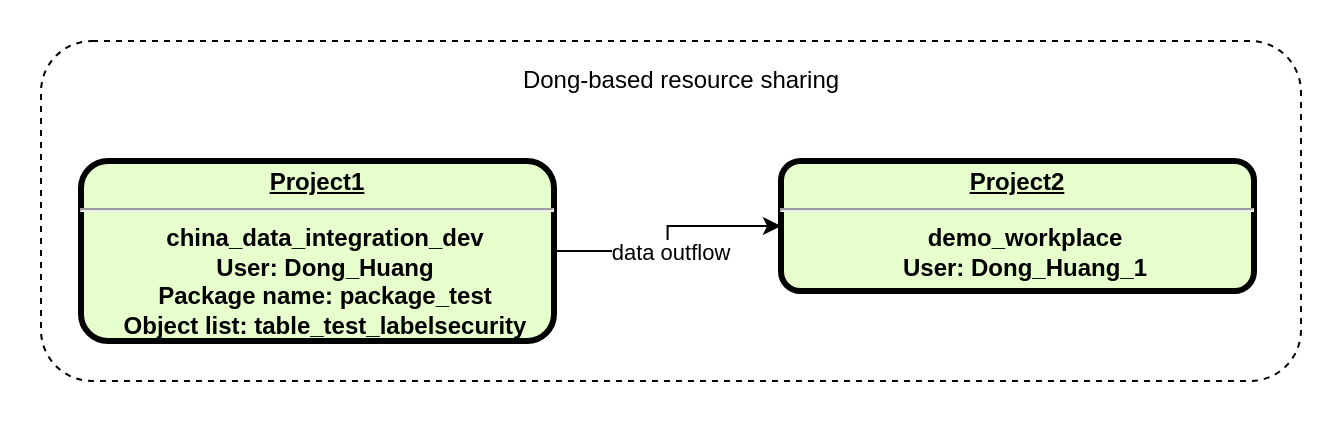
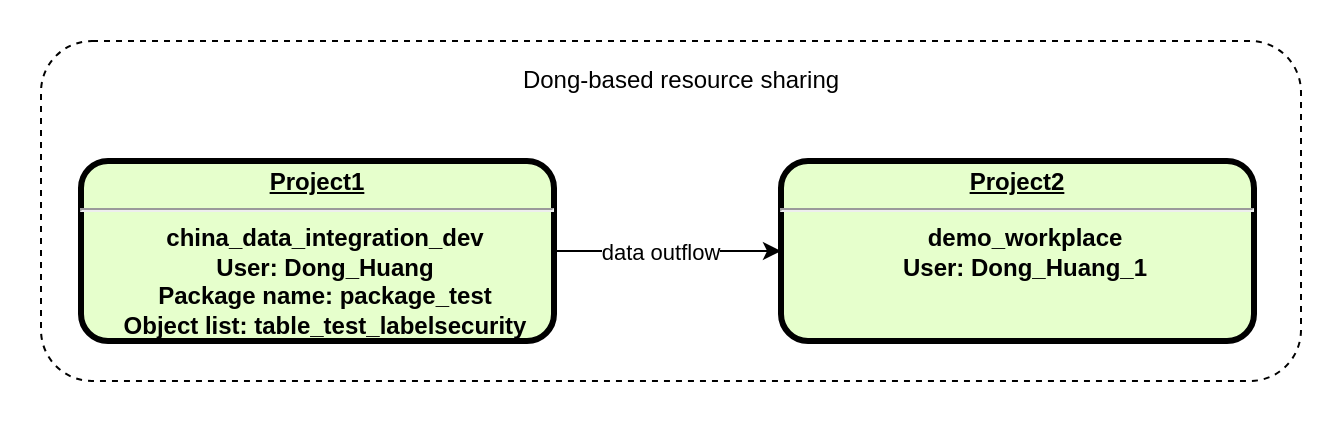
node "Project2 demo_workplace User: Dong_Huang_1": size 473x130 -> 473x180
